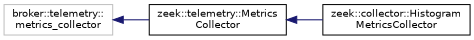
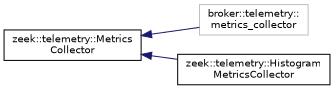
edge "zeek::telemetry::Metrics Collector" -> "broker::telemetry:: metrics_collector": reversed
node "zeek::collector::Histogram MetricsCollector": label "zeek::collector::Histogram MetricsCollector" -> "zeek::telemetry::Histogram MetricsCollector"
